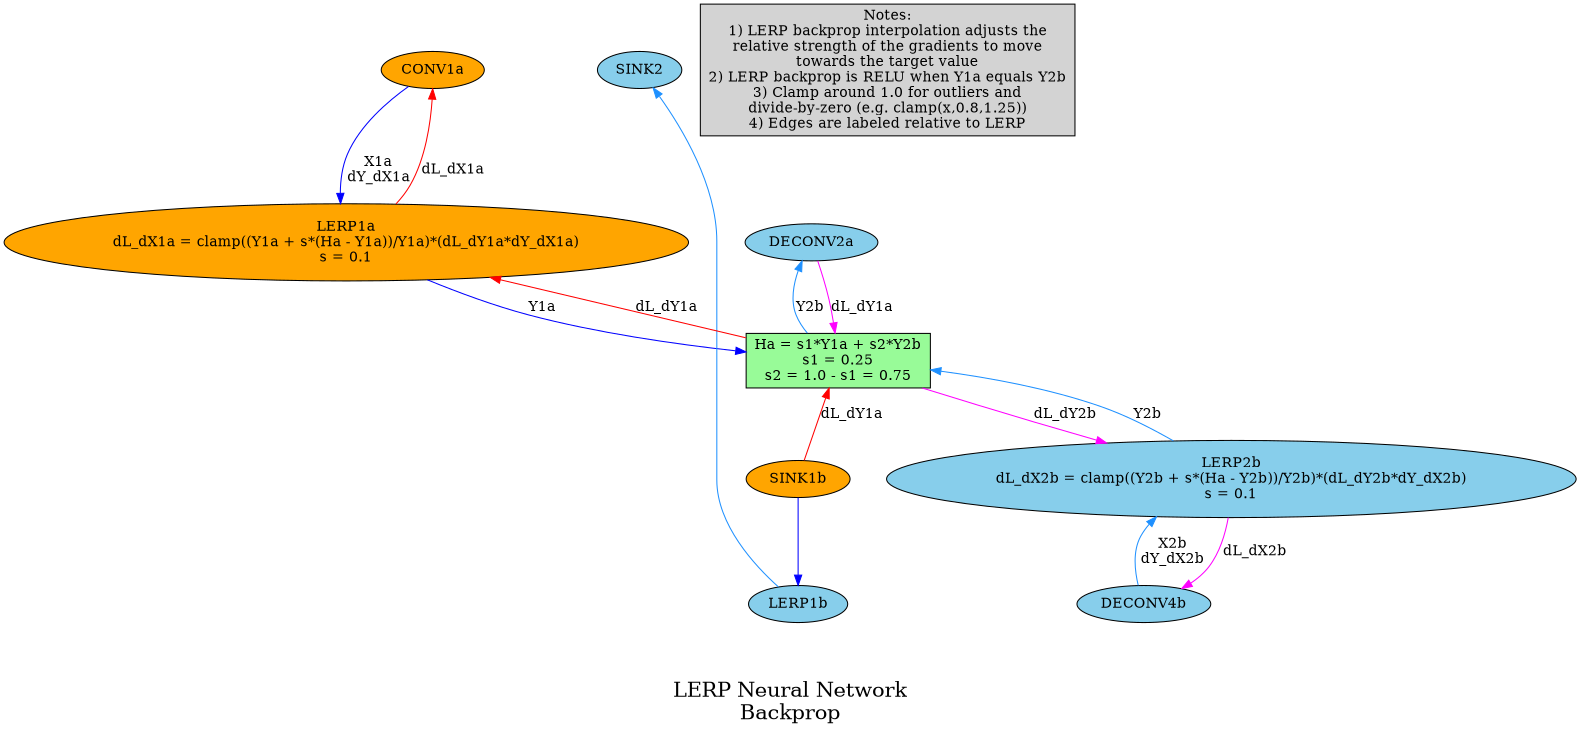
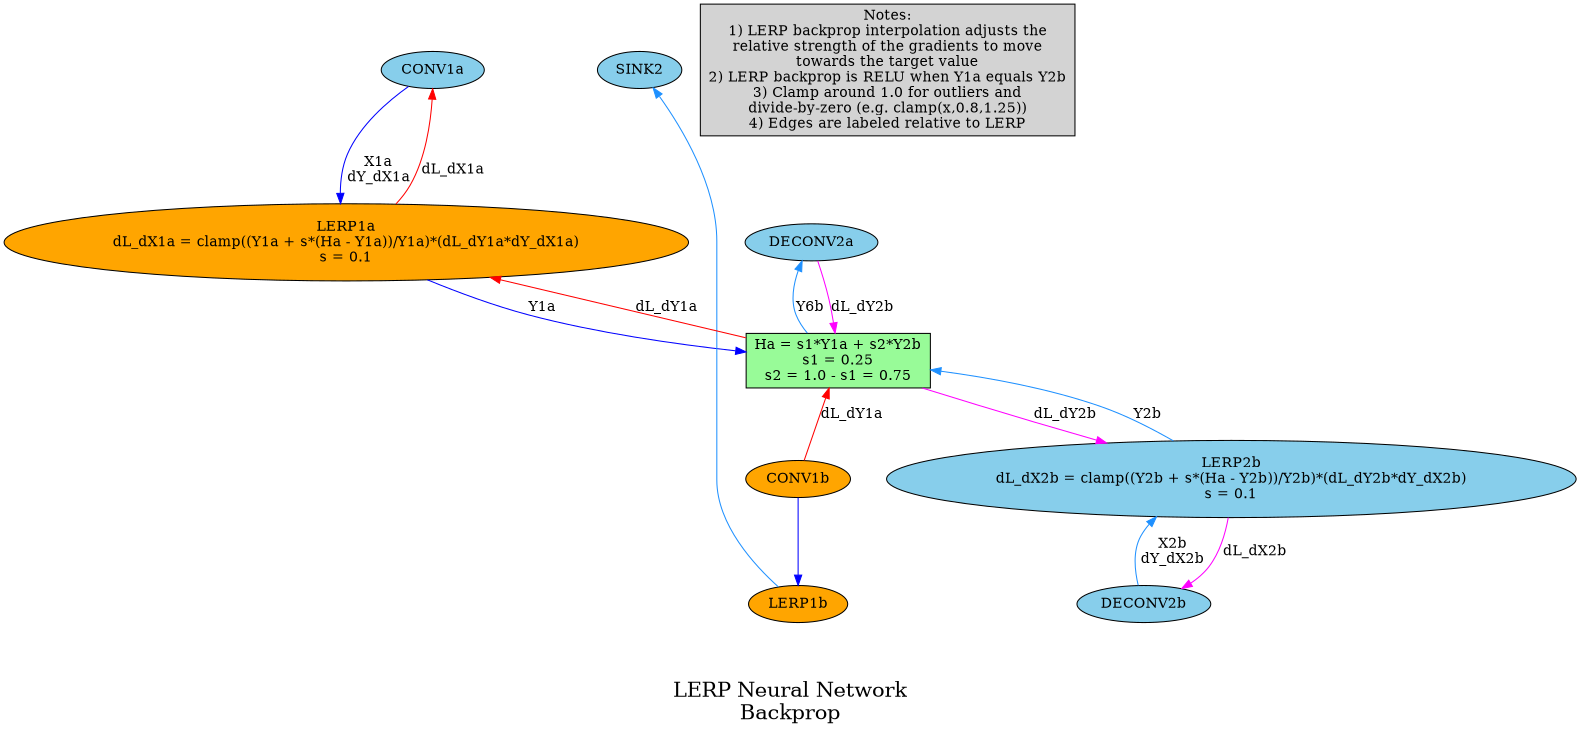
node "CONV1a": fillcolor orange -> skyblue
edge "Ha = s1*Y1a + s2*Y2b s1 = 0.25 s2 = 1.0 - s1 = 0.75" -> "DECONV2a": label "Y2b" -> "Y6b"
edge "DECONV2a" -> "Ha = s1*Y1a + s2*Y2b s1 = 0.25 s2 = 1.0 - s1 = 0.75": label "dL_dY1a" -> "dL_dY2b"
node "SINK1b": label "SINK1b" -> "CONV1b"
node "LERP1b": fillcolor skyblue -> orange
node "DECONV4b": label "DECONV4b" -> "DECONV2b"
